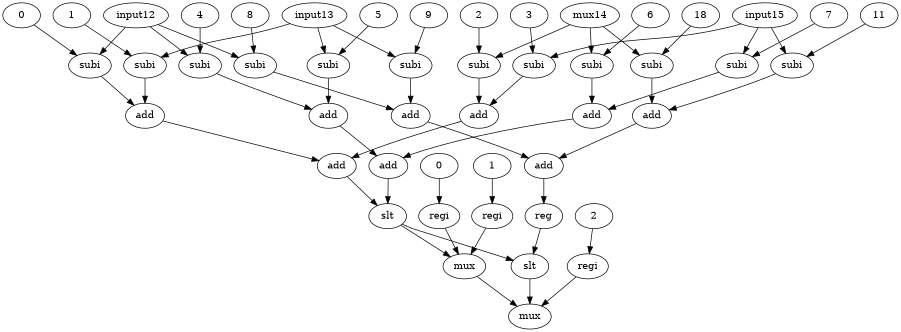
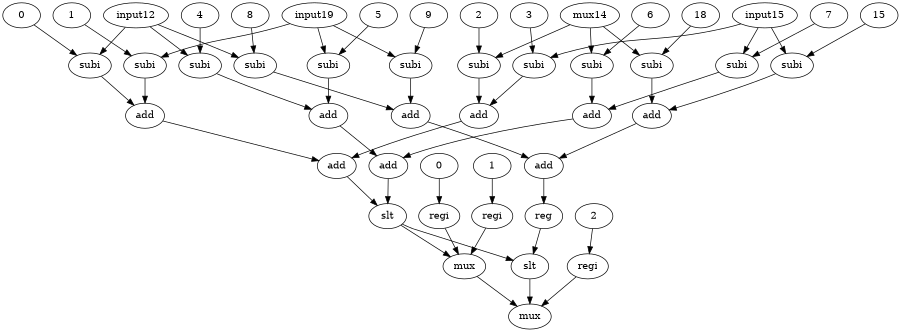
node "input13": label "input13" -> "input19"
node "11": label "11" -> "15"
